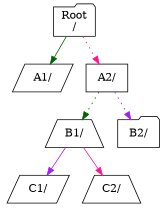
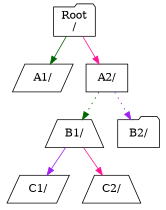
edge "Root /" -> "A2/": style dotted -> solid
